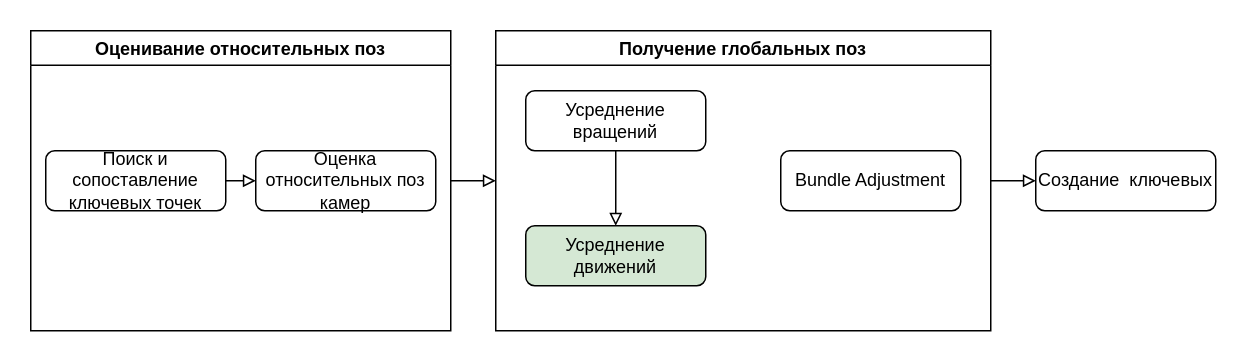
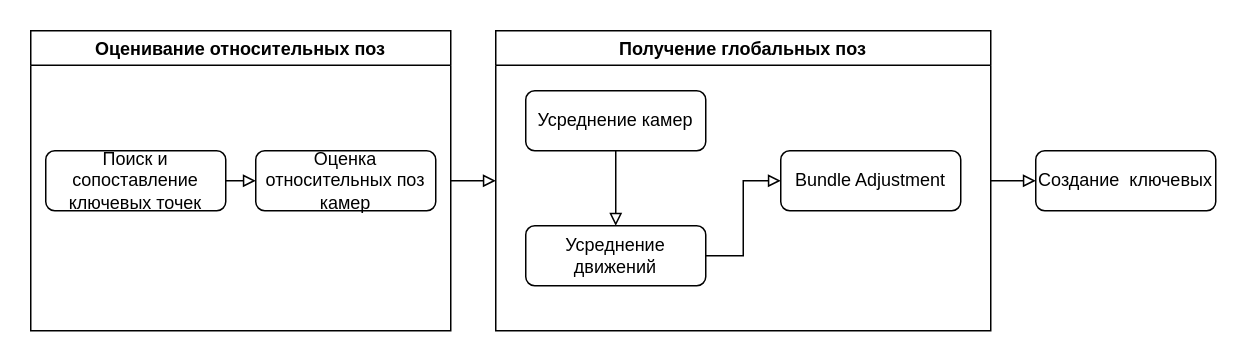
node "Усреднение вращений": label "Усреднение вращений" -> "Усреднение камер"
edge "Усреднение движений" -> "Bundle Adjustment": added
node "Усреднение движений": fillcolor #d5e8d4 -> #ffffff
